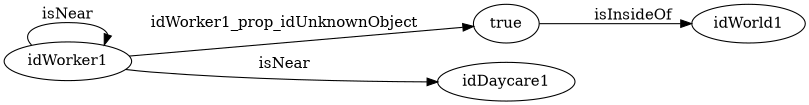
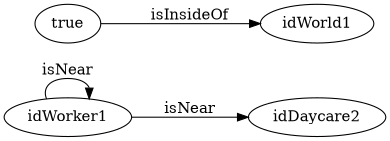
edge "idWorker1" -> "true": removed, label "idWorker1_prop_idUnknownObject"
node "idDaycare1": label "idDaycare1" -> "idDaycare2"
